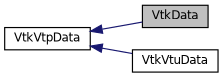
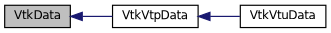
edge "VtkData" -> "VtkVtpData": reversed
